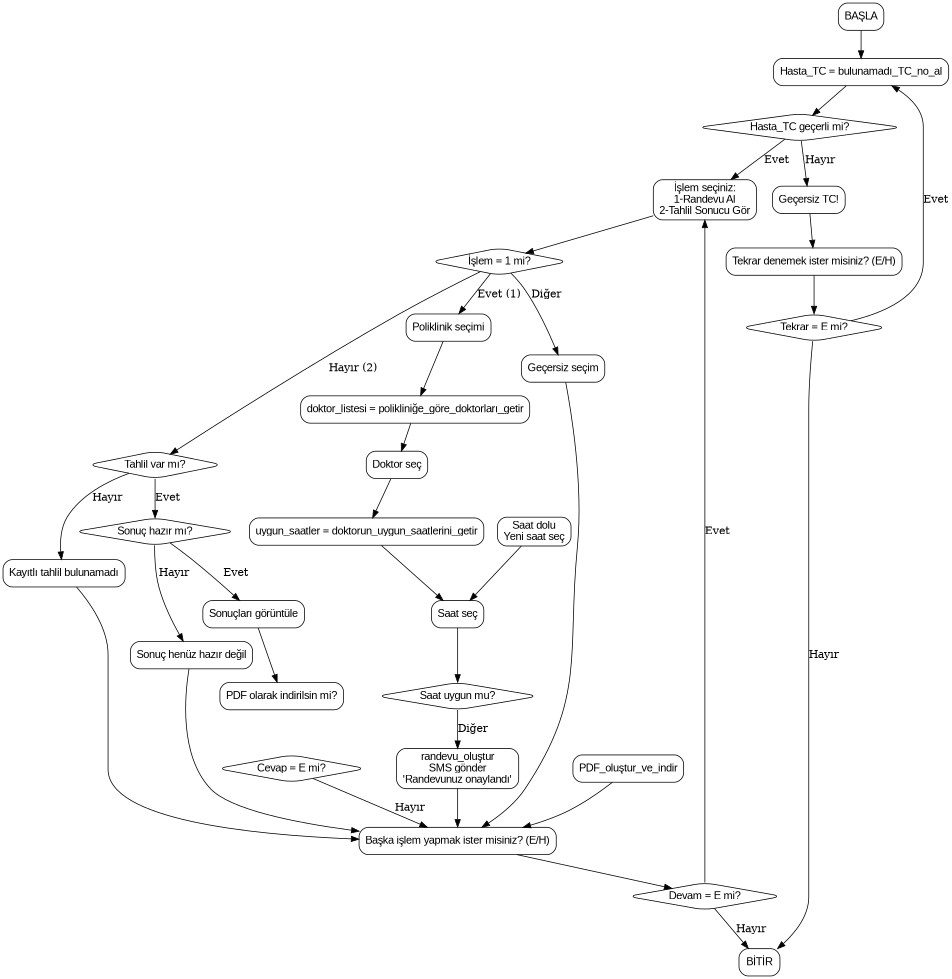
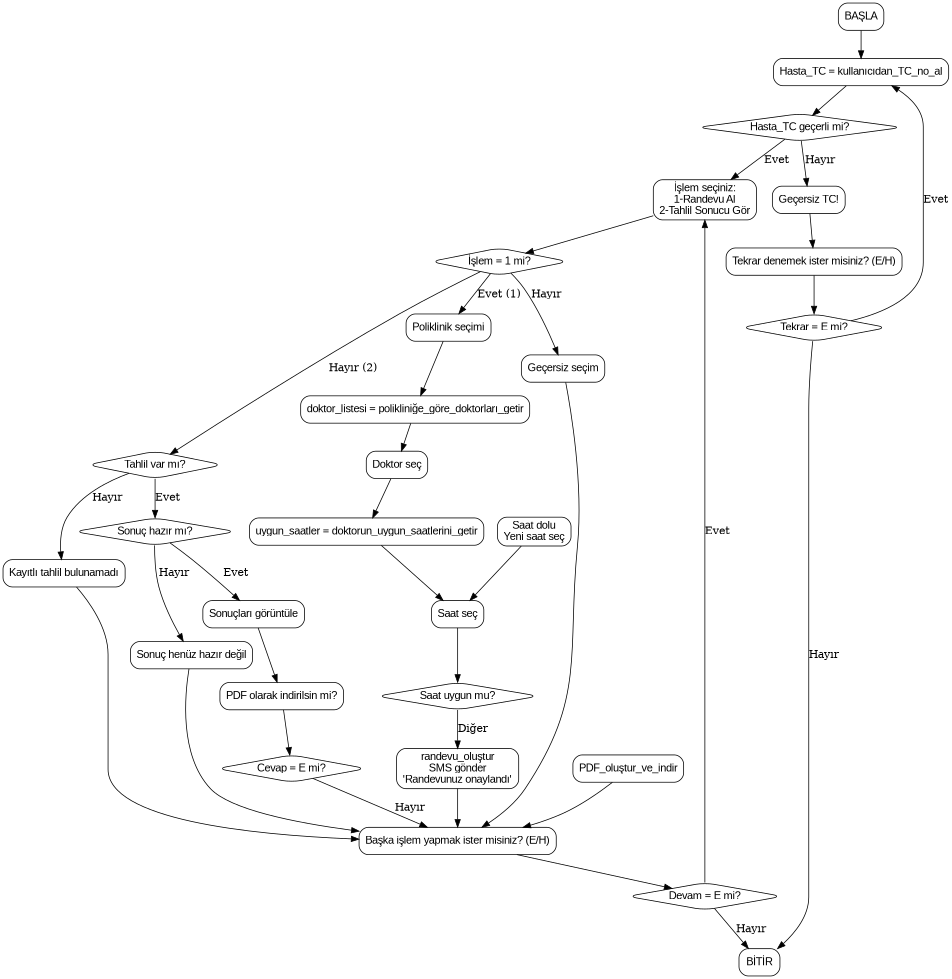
node "Hasta_TC = bulunamadı_TC_no_al": label "Hasta_TC = bulunamadı_TC_no_al" -> "Hasta_TC = kullanıcıdan_TC_no_al"
edge "İşlem = 1 mi?" -> "Geçersiz seçim": label "Diğer" -> "Hayır"
edge "PDF olarak indirilsin mi?" -> "Cevap = E mi?": added
